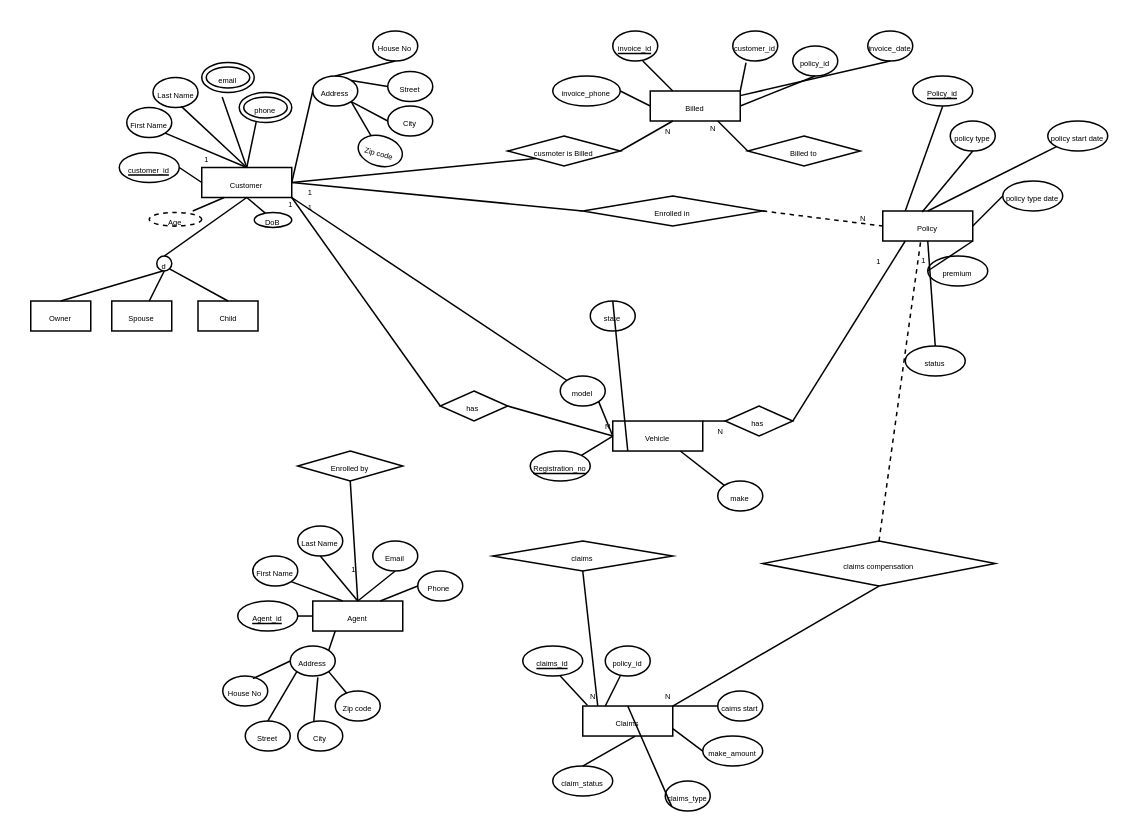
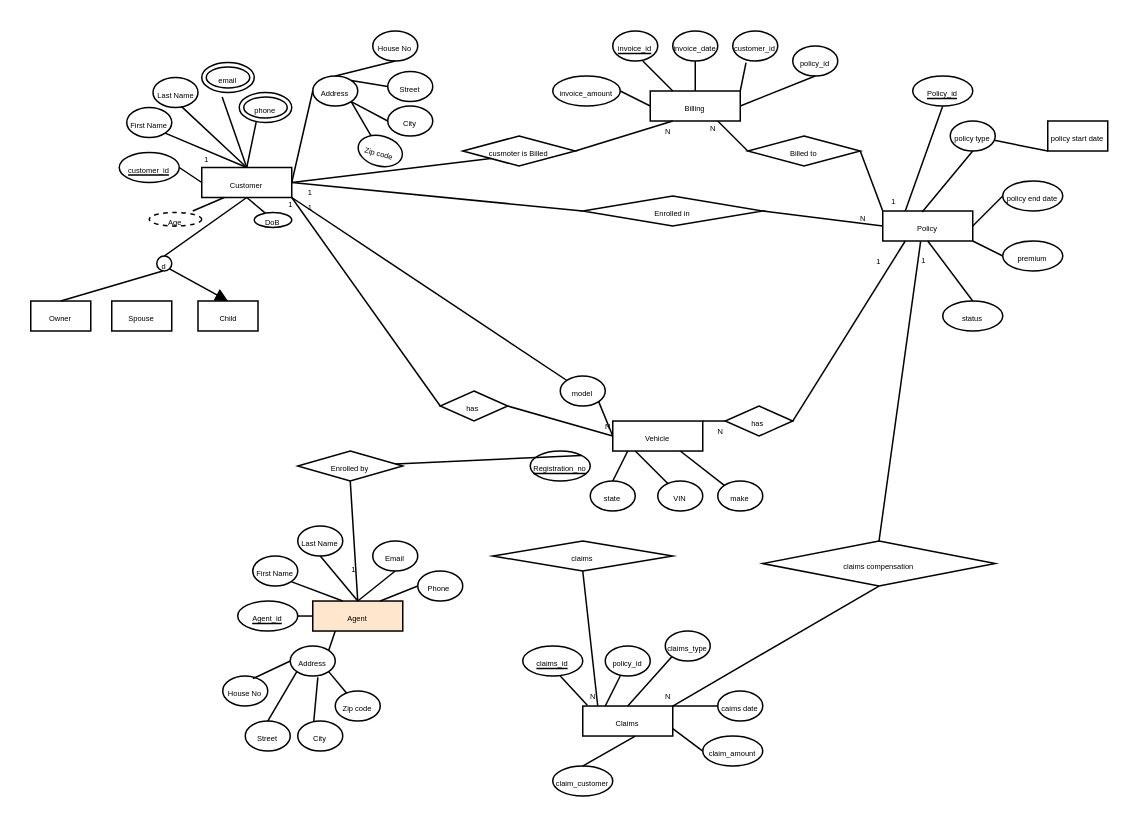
node "invoice_date": moved (890, 46) -> (695, 46)
node "invoice_phone": label "invoice_phone" -> "invoice_amount"
node "Billed": label "Billed" -> "Billing"
node "policy start date": shape ellipse -> rectangle
node "cusmoter is Billed": moved (564, 151) -> (519, 151)
edge "policy start date" -- "Policy": now "policy start date" -- "policy type"
edge "Billed to" -- "Policy": added, label "1"
node "policy type date": label "policy type date" -> "policy end date"
edge "Enrolled in" -- "Policy": style dashed -> solid
node "premium": moved (958, 271) -> (1033, 256)
edge "d" -- "Spouse": removed
edge "d" -- "Child": arrowhead none -> block
node "state": moved (613, 316) -> (613, 496)
node "status": moved (935, 361) -> (973, 316)
edge "Policy" -- "claims compensation": style dashed -> solid
edge "Vehicle" -- "Registration_no": now "Enrolled by" -- "Registration_no"
edge "Vehicle" -- "VIN": added
node "VIN": added
node "Agent": fillcolor #ffffff -> #ffe6cc
node "caims start": label "caims start" -> "caims date"
node "make_amount": label "make_amount" -> "claim_amount"
node "claim_status": label "claim_status" -> "claim_customer"
node "claims_type": moved (688, 796) -> (688, 646)
